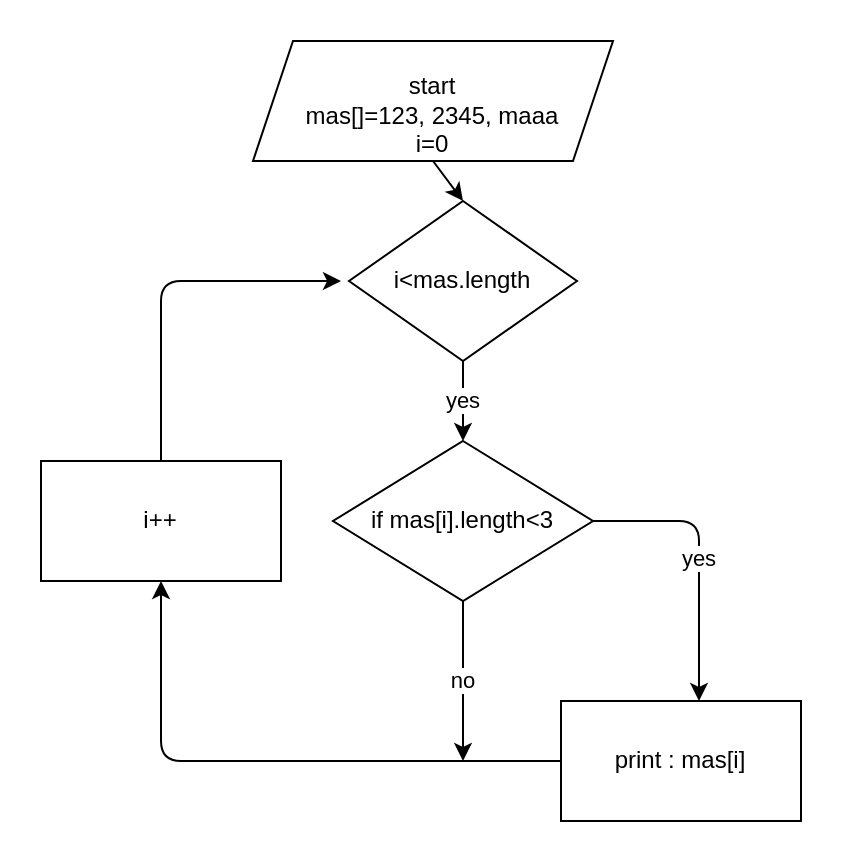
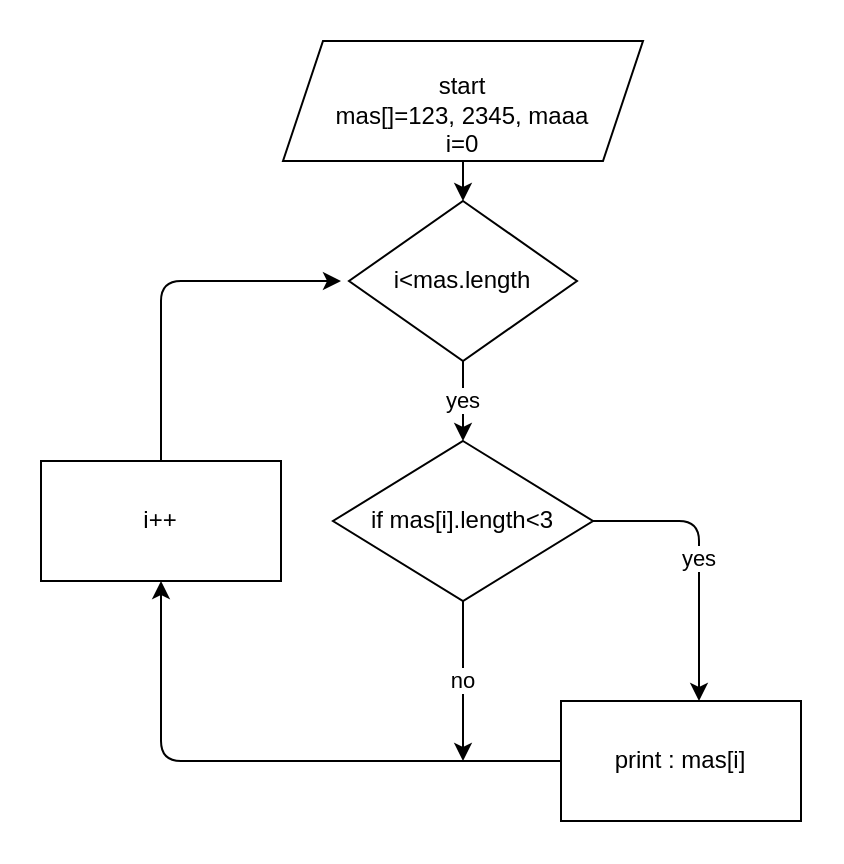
node "start mas[]=123, 2345, maaa i=0": moved (433, 101) -> (463, 101)
